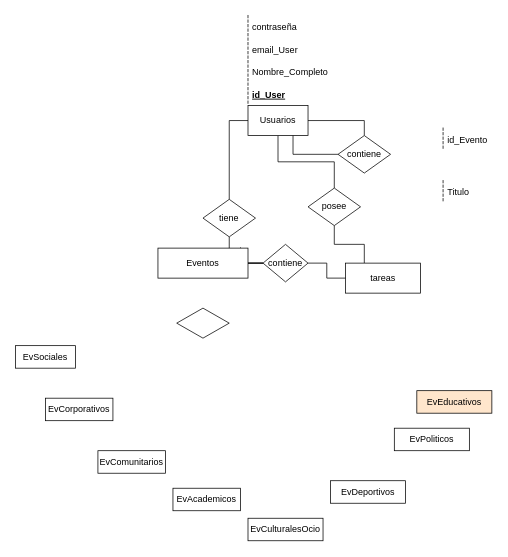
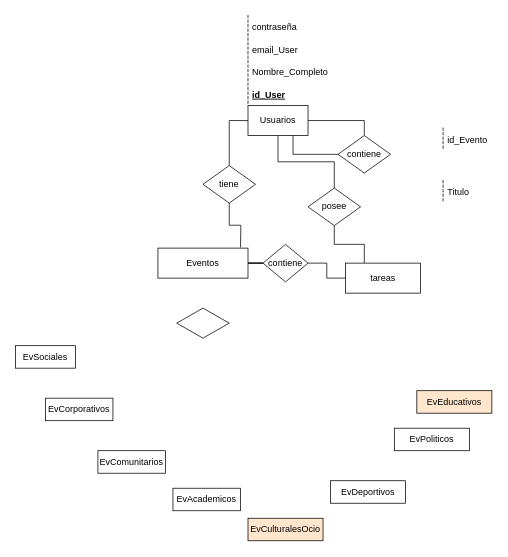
node "tiene": moved (229, 218) -> (229, 184)
node "EvCulturalesOcio": fillcolor #ffffff -> #ffe6cc
